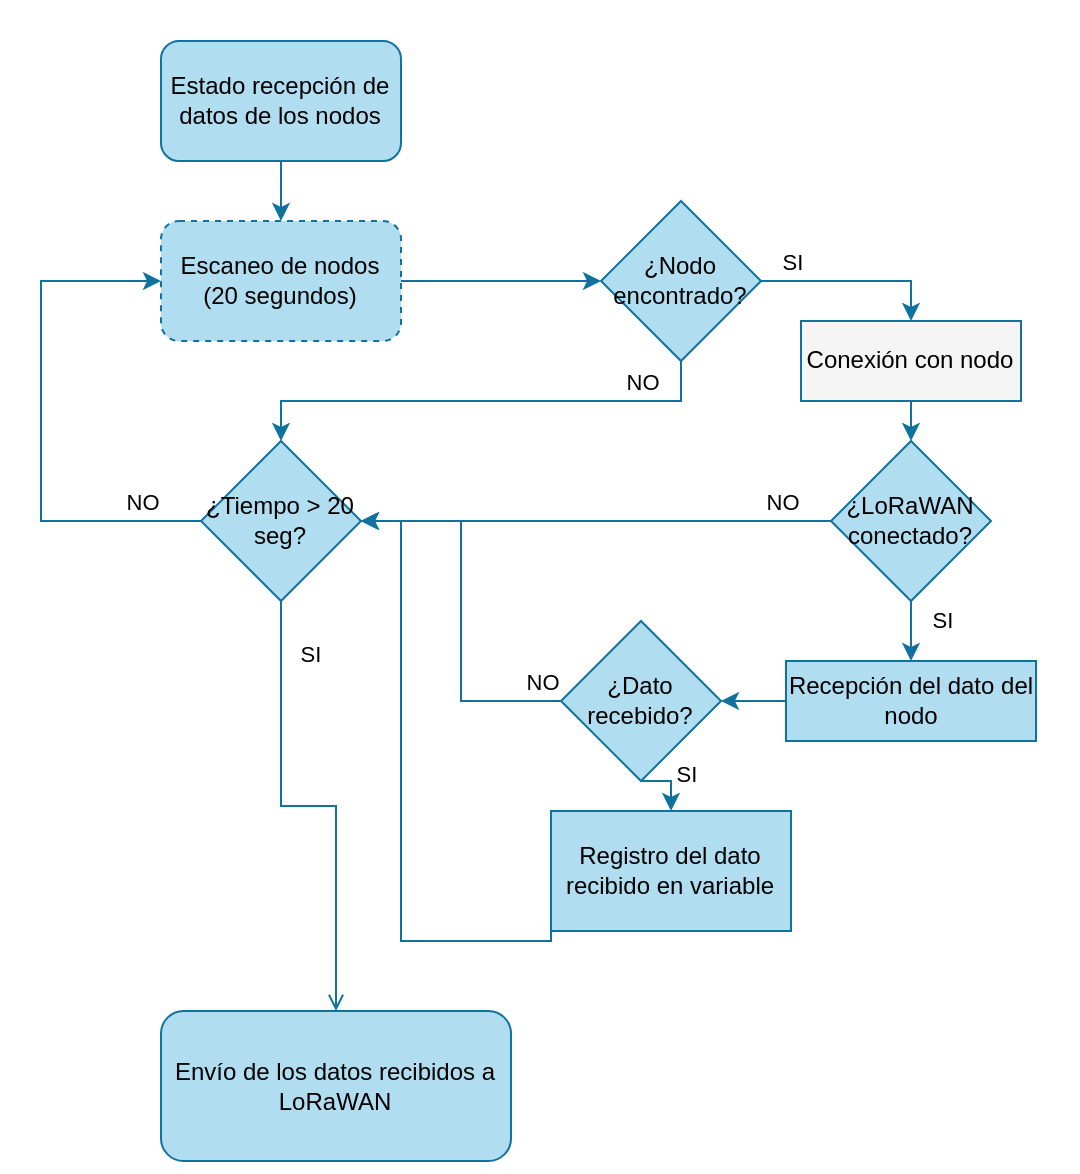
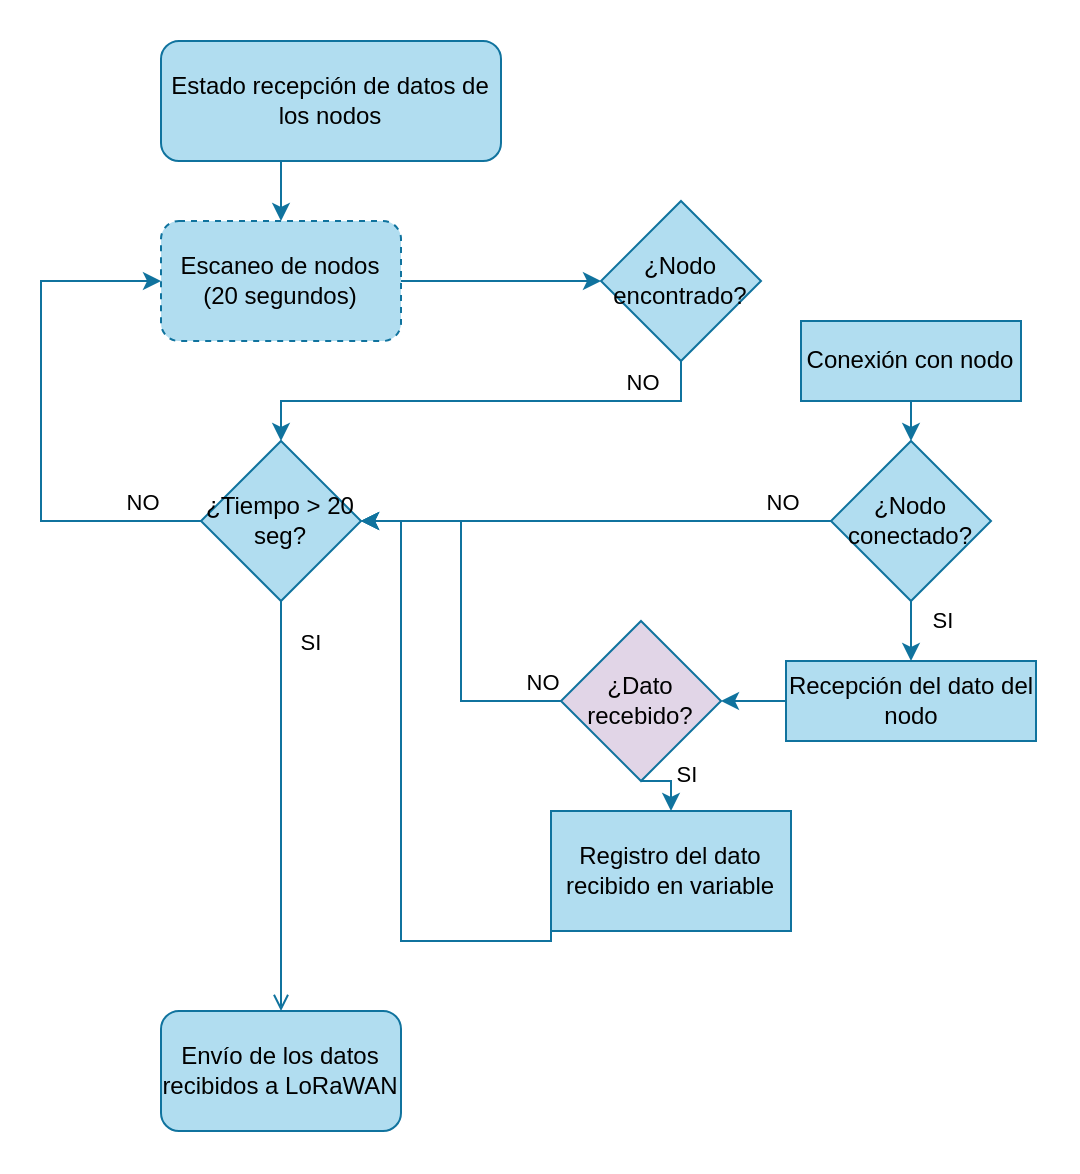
node "Estado recepción de datos de los nodos": size 240x120 -> 340x120
edge "¿Nodo encontrado?" -> "Conexión con nodo": removed, label "SI"
node "Conexión con nodo": fillcolor #f5f5f5 -> #b1ddf0
node "¿LoRaWAN conectado?": label "¿LoRaWAN conectado?" -> "¿Nodo conectado?"
edge "¿Dato recebido?" -> "¿Tiempo > 20 seg?": arrowhead open -> classic
node "¿Dato recebido?": fillcolor #b1ddf0 -> #e1d5e7
node "Envío de los datos recibidos a LoRaWAN": size 350x150 -> 240x120
